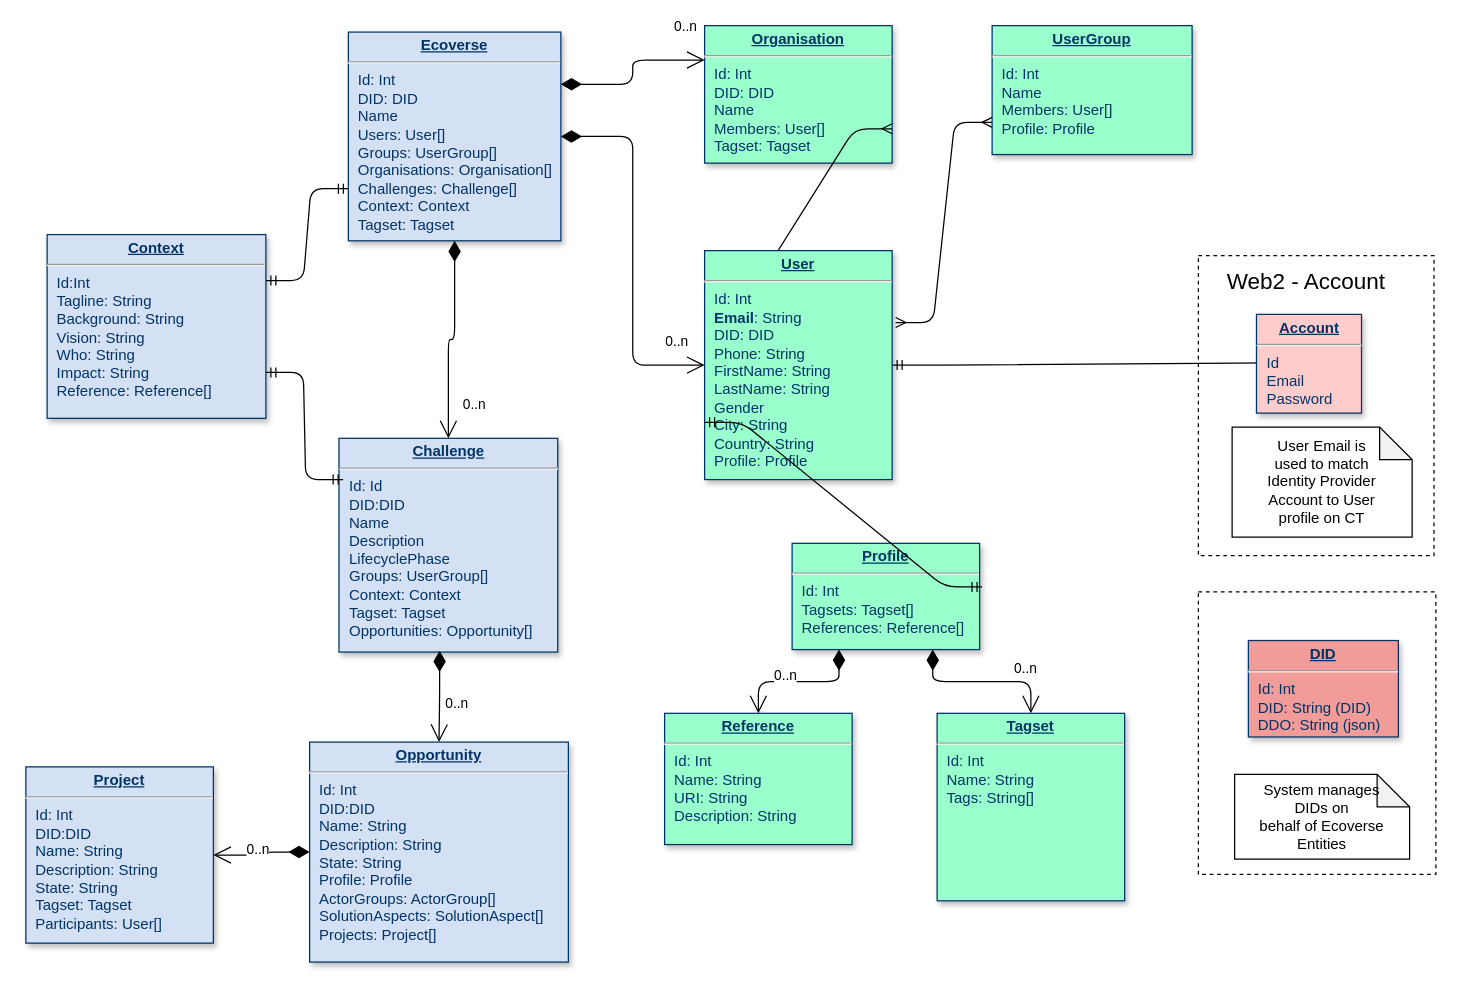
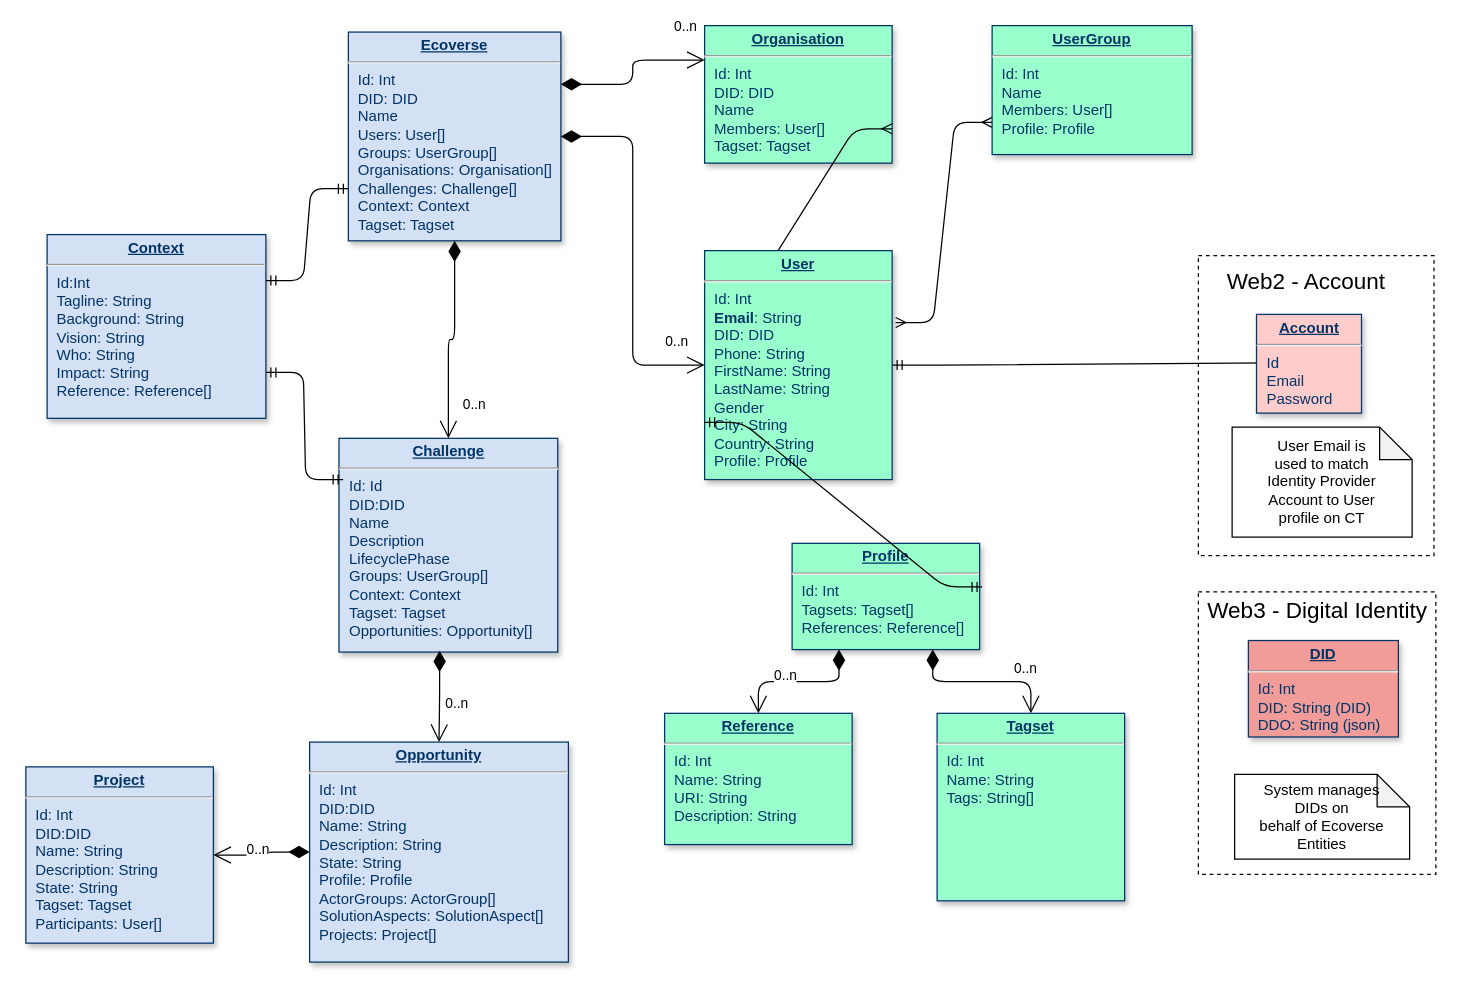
node "Web3 - Digital Identity": added
